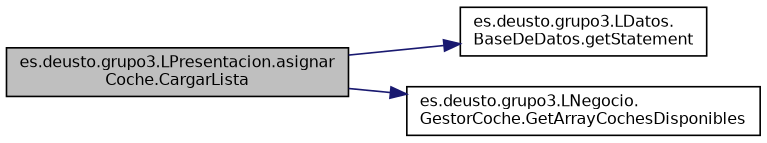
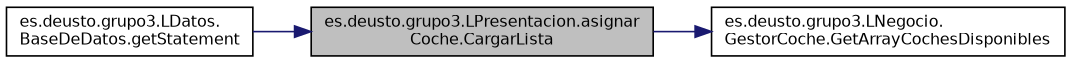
edge "es.deusto.grupo3.LPresentacion.asignar Coche.CargarLista" -> "es.deusto.grupo3.LDatos. BaseDeDatos.getStatement": reversed
